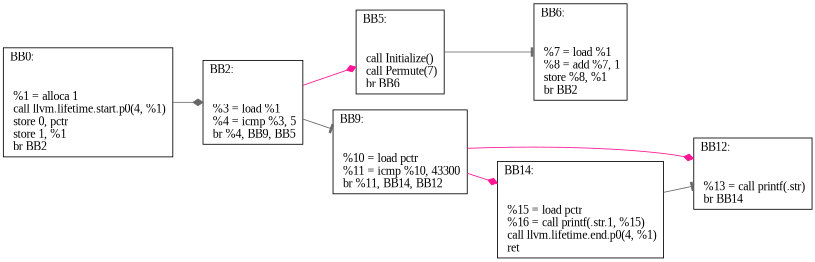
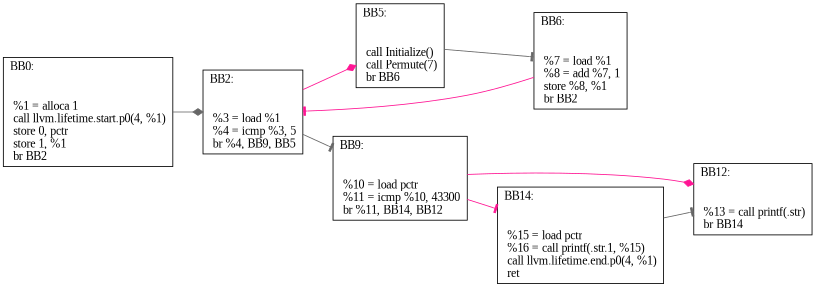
edge "BB6:" -> "BB2:": added
edge "BB9:" -> "BB14:": arrowhead diamond -> tee
